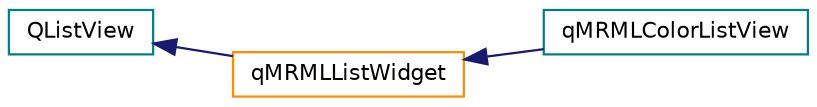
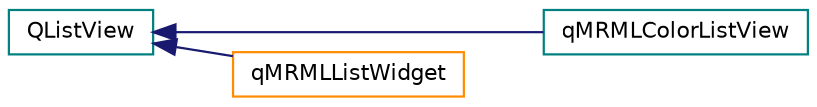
edge "qMRMLColorListView" -> "qMRMLListWidget": now "qMRMLColorListView" -> "QListView"
